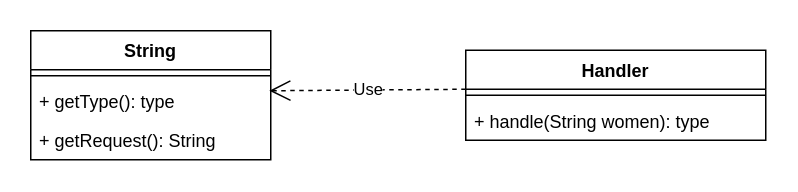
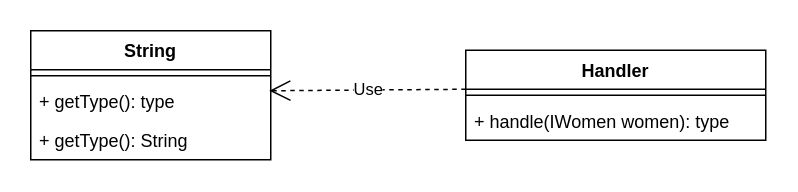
node "+ handle(String women): type": label "+ handle(String women): type" -> "+ handle(IWomen women): type"
node "+ getRequest(): String": label "+ getRequest(): String" -> "+ getType(): String"
